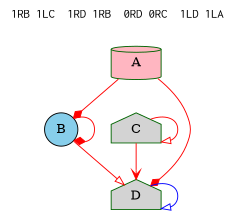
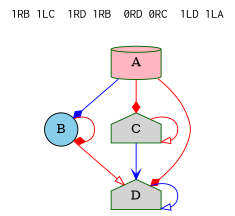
edge "A" -> "C": added
edge "A" -> "B": color red -> blue
edge "C" -> "D": color red -> blue
